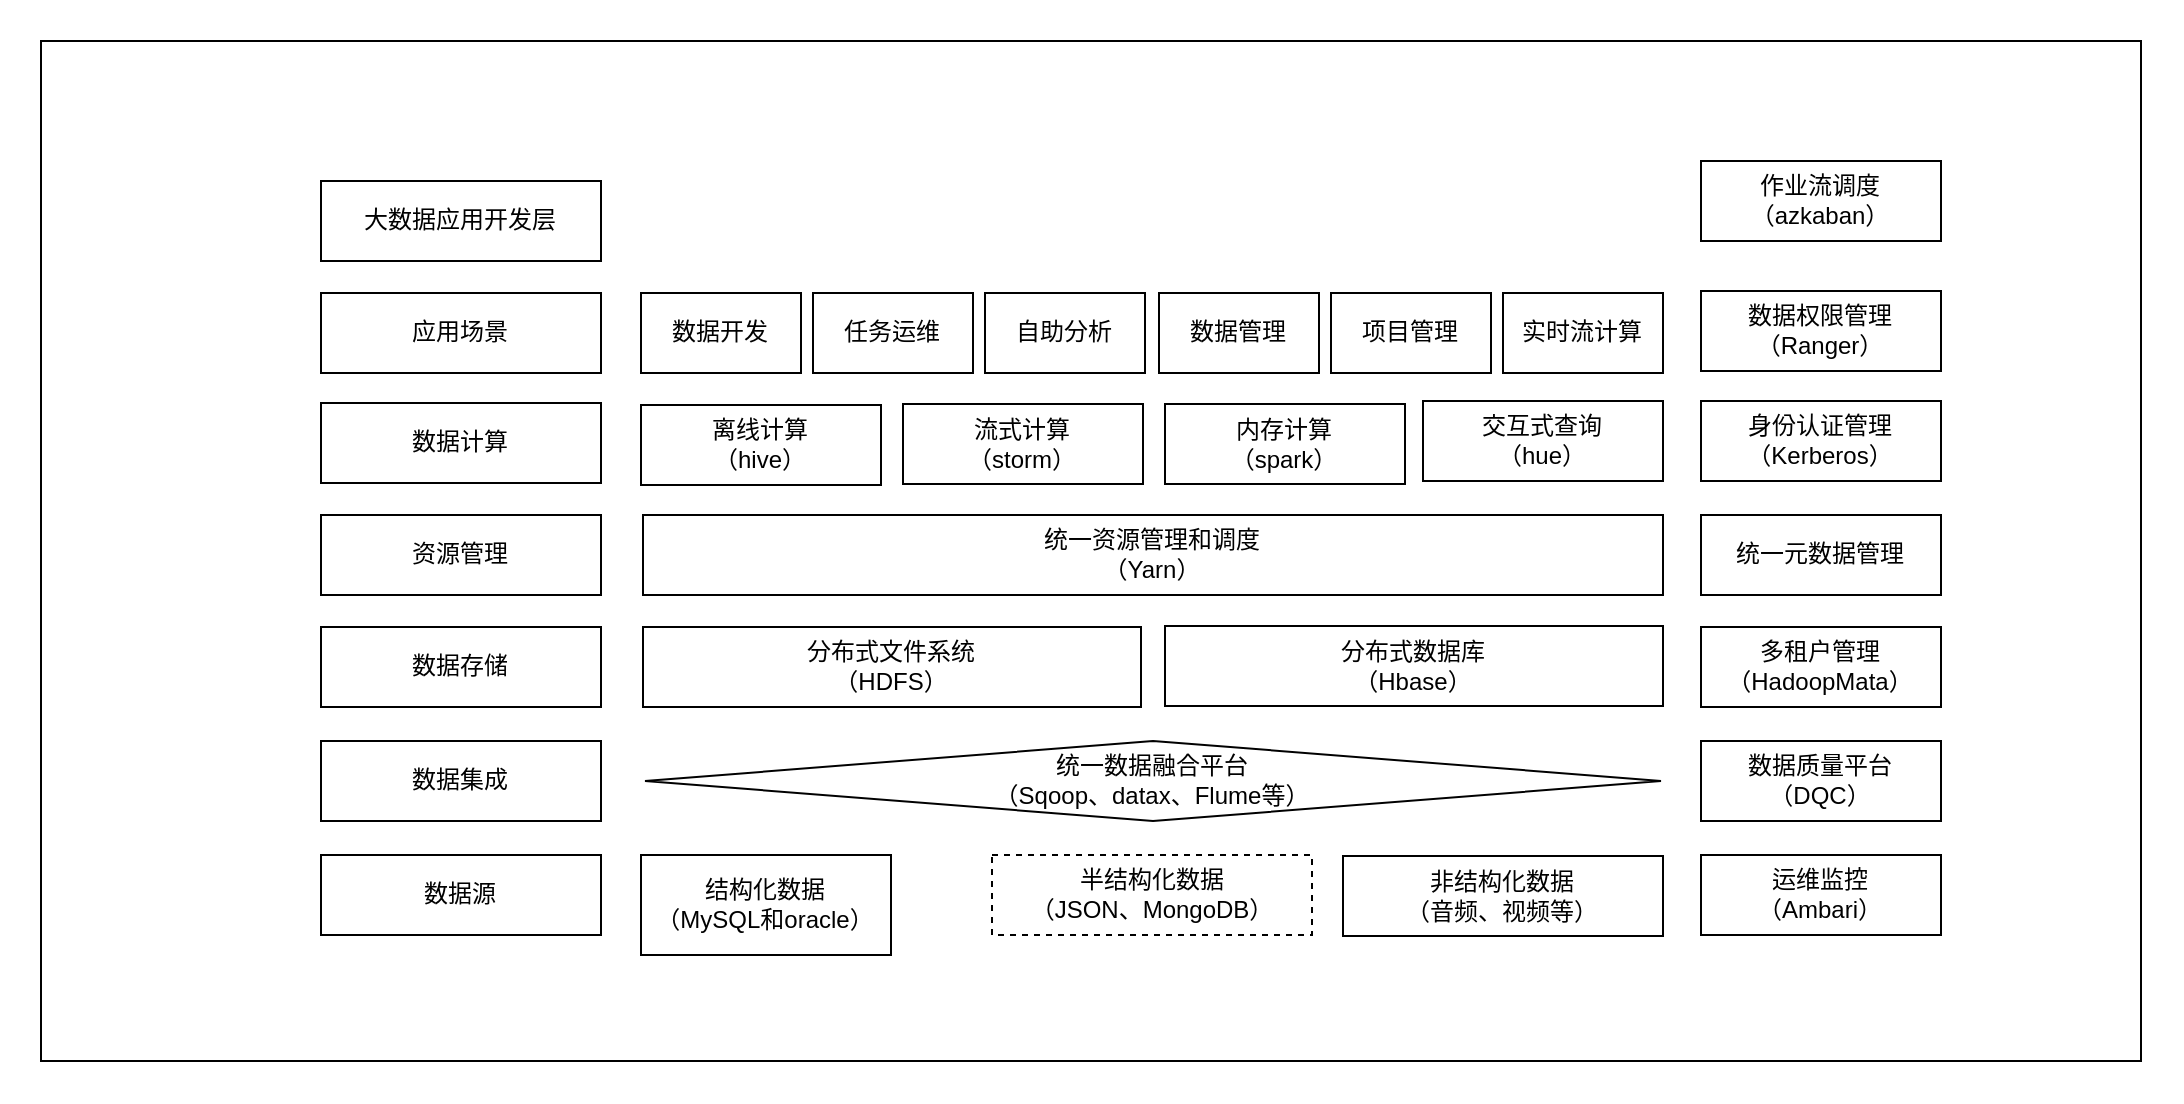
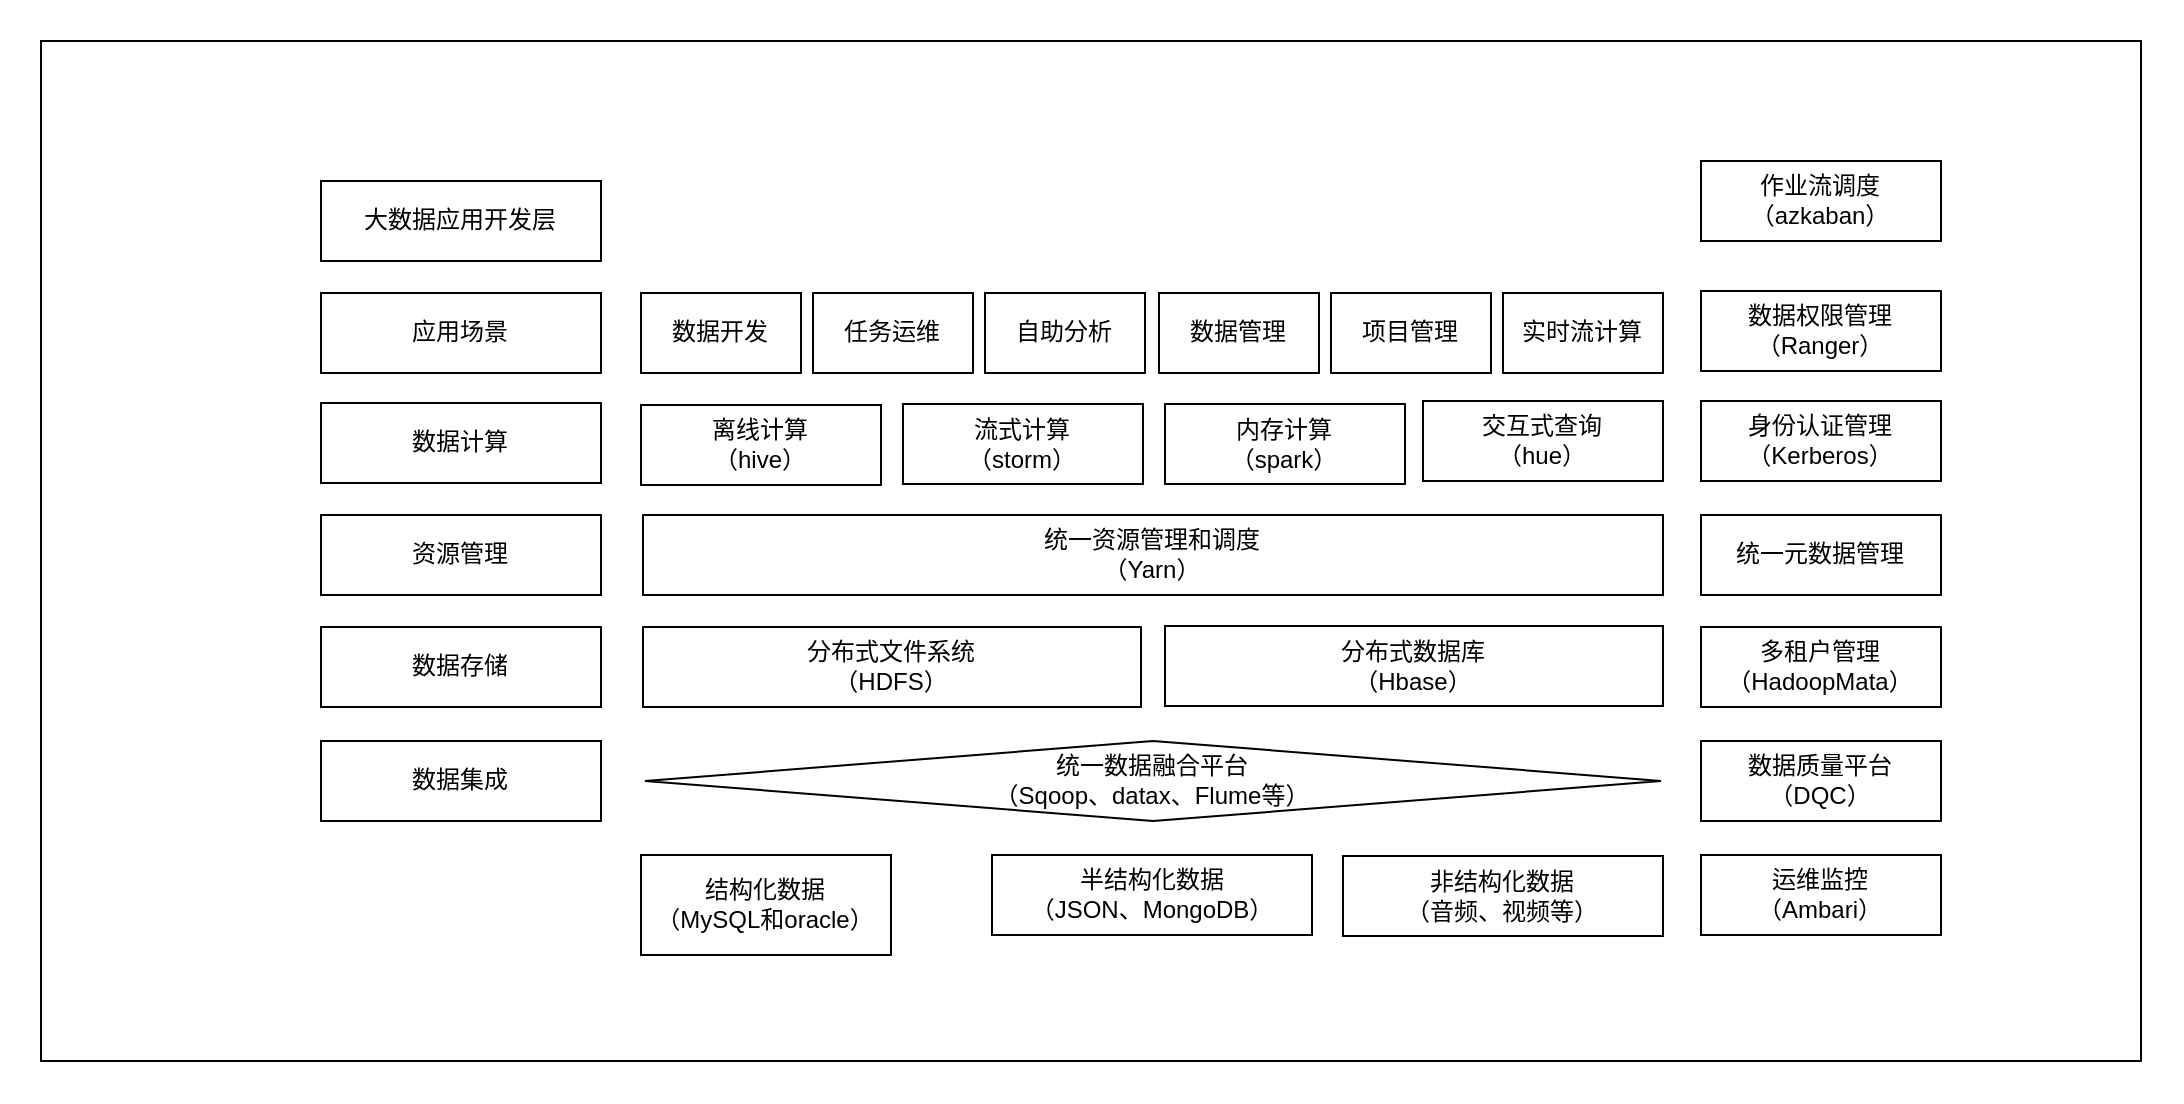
node "数据源": removed
node "半结构化数据 （JSON、MongoDB）": style dashed -> solid
